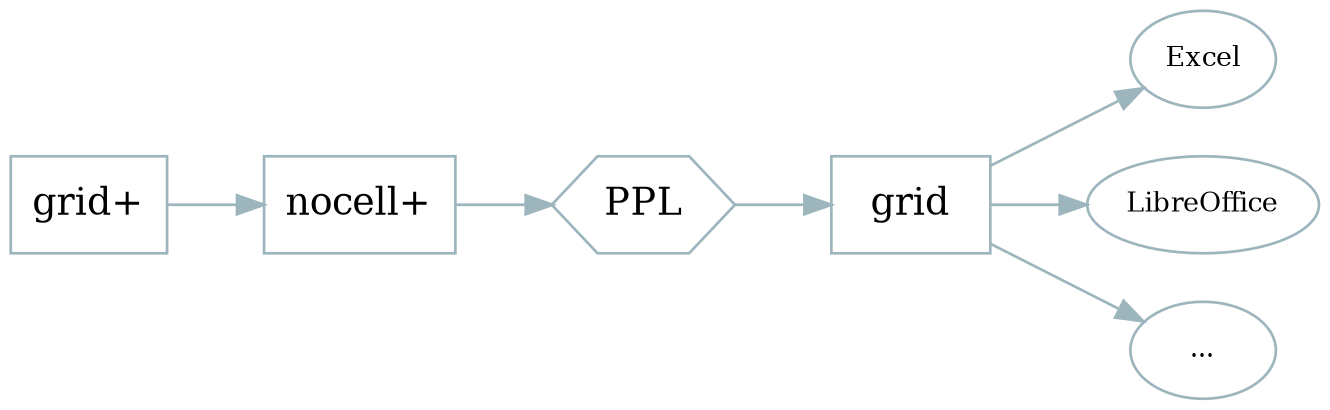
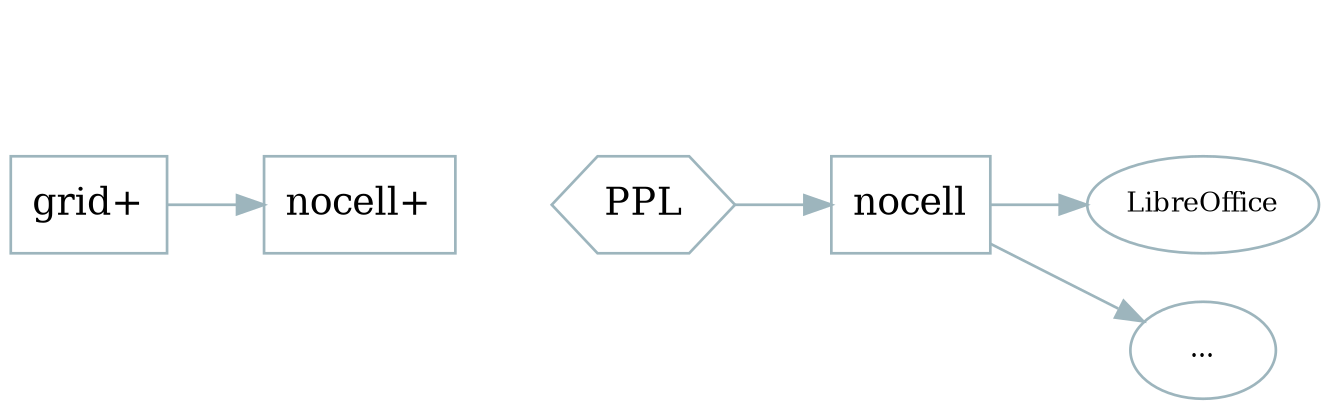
node "Excel": removed
edge "nocell+" -> "PPL": removed
node "grid": label "grid" -> "nocell"
